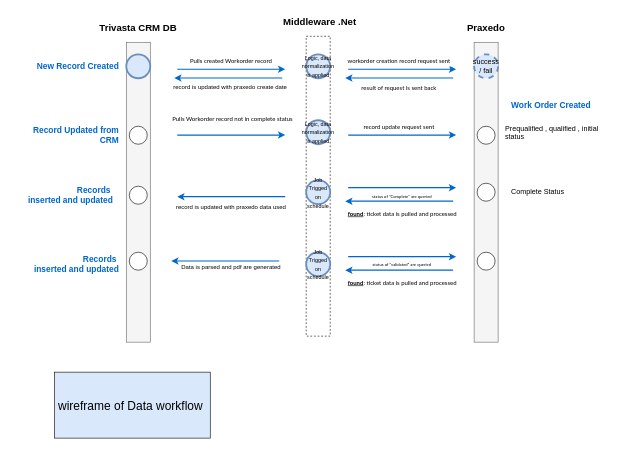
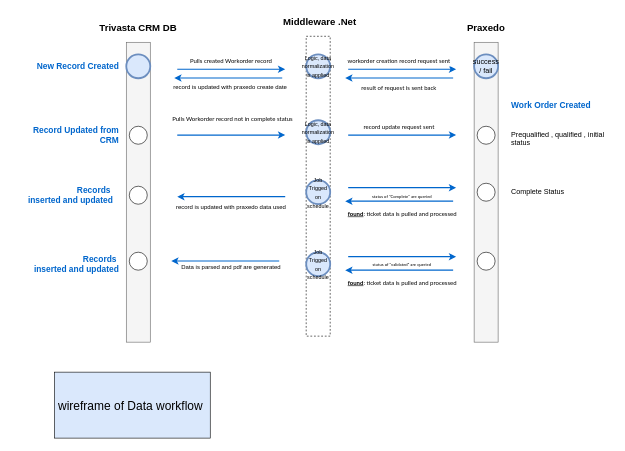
node "success / fail": style dashed -> solid
node "Prequalified , qualified , initial status": moved (555, 132) -> (561, 138)
